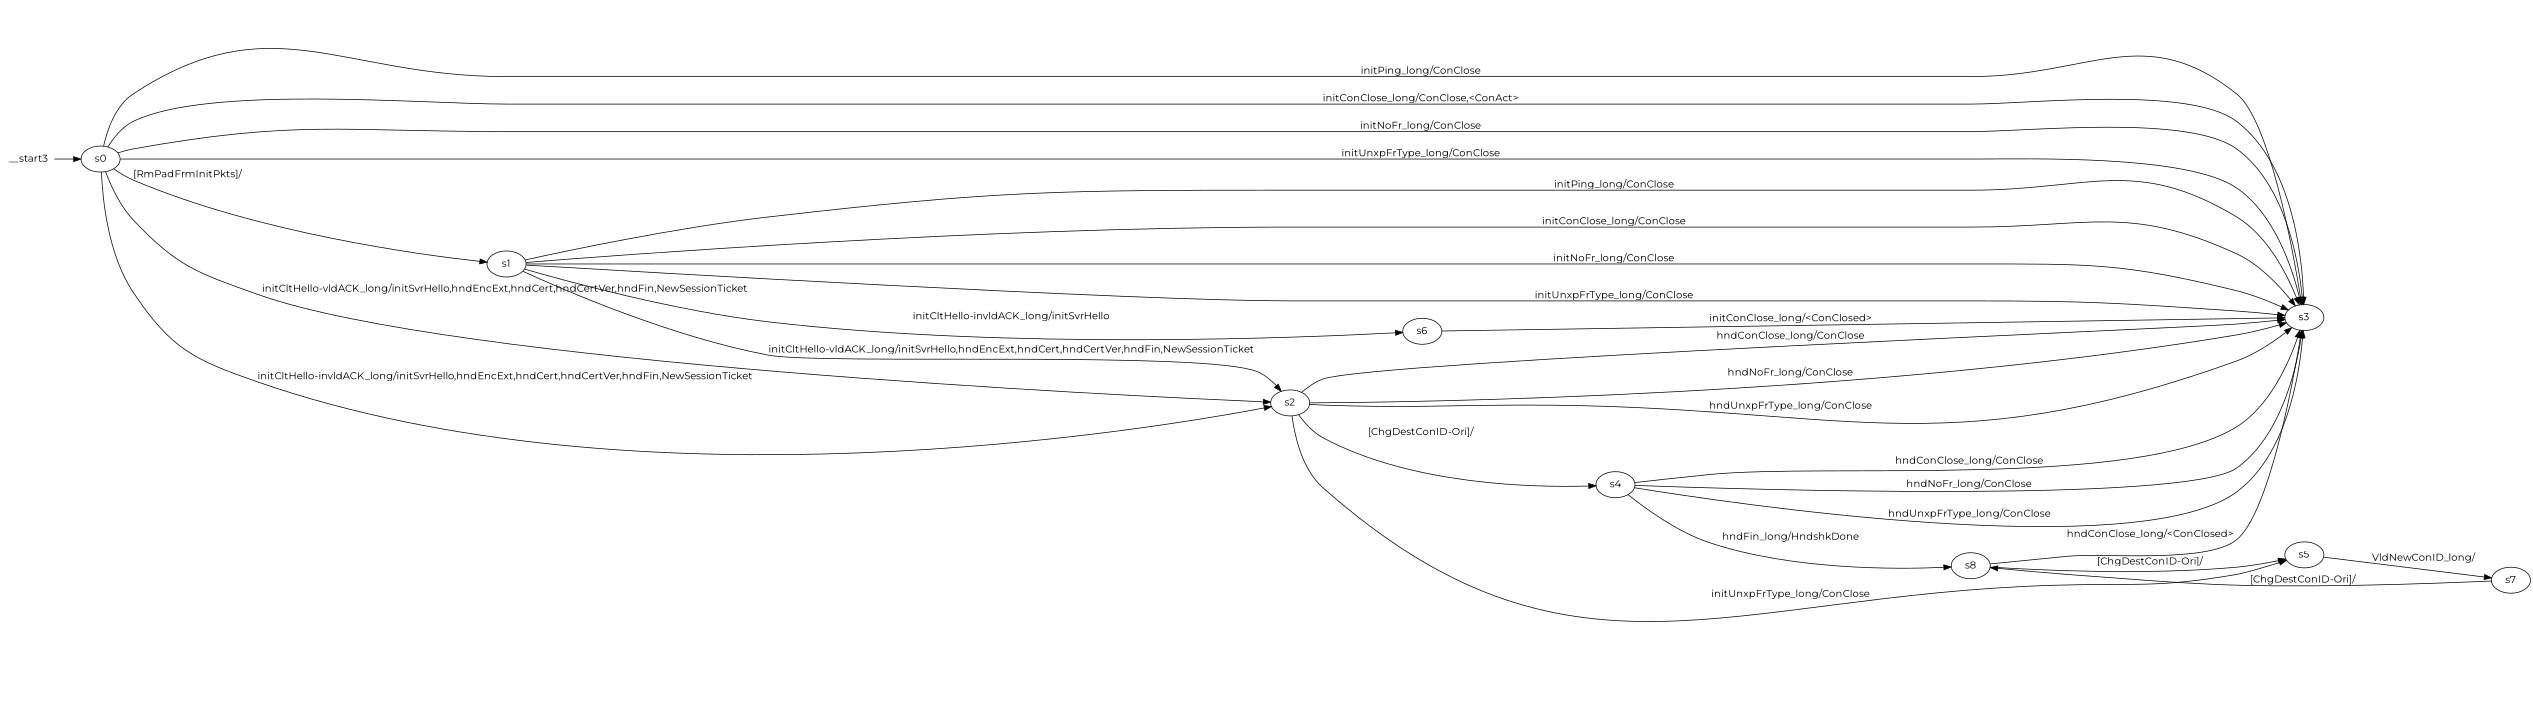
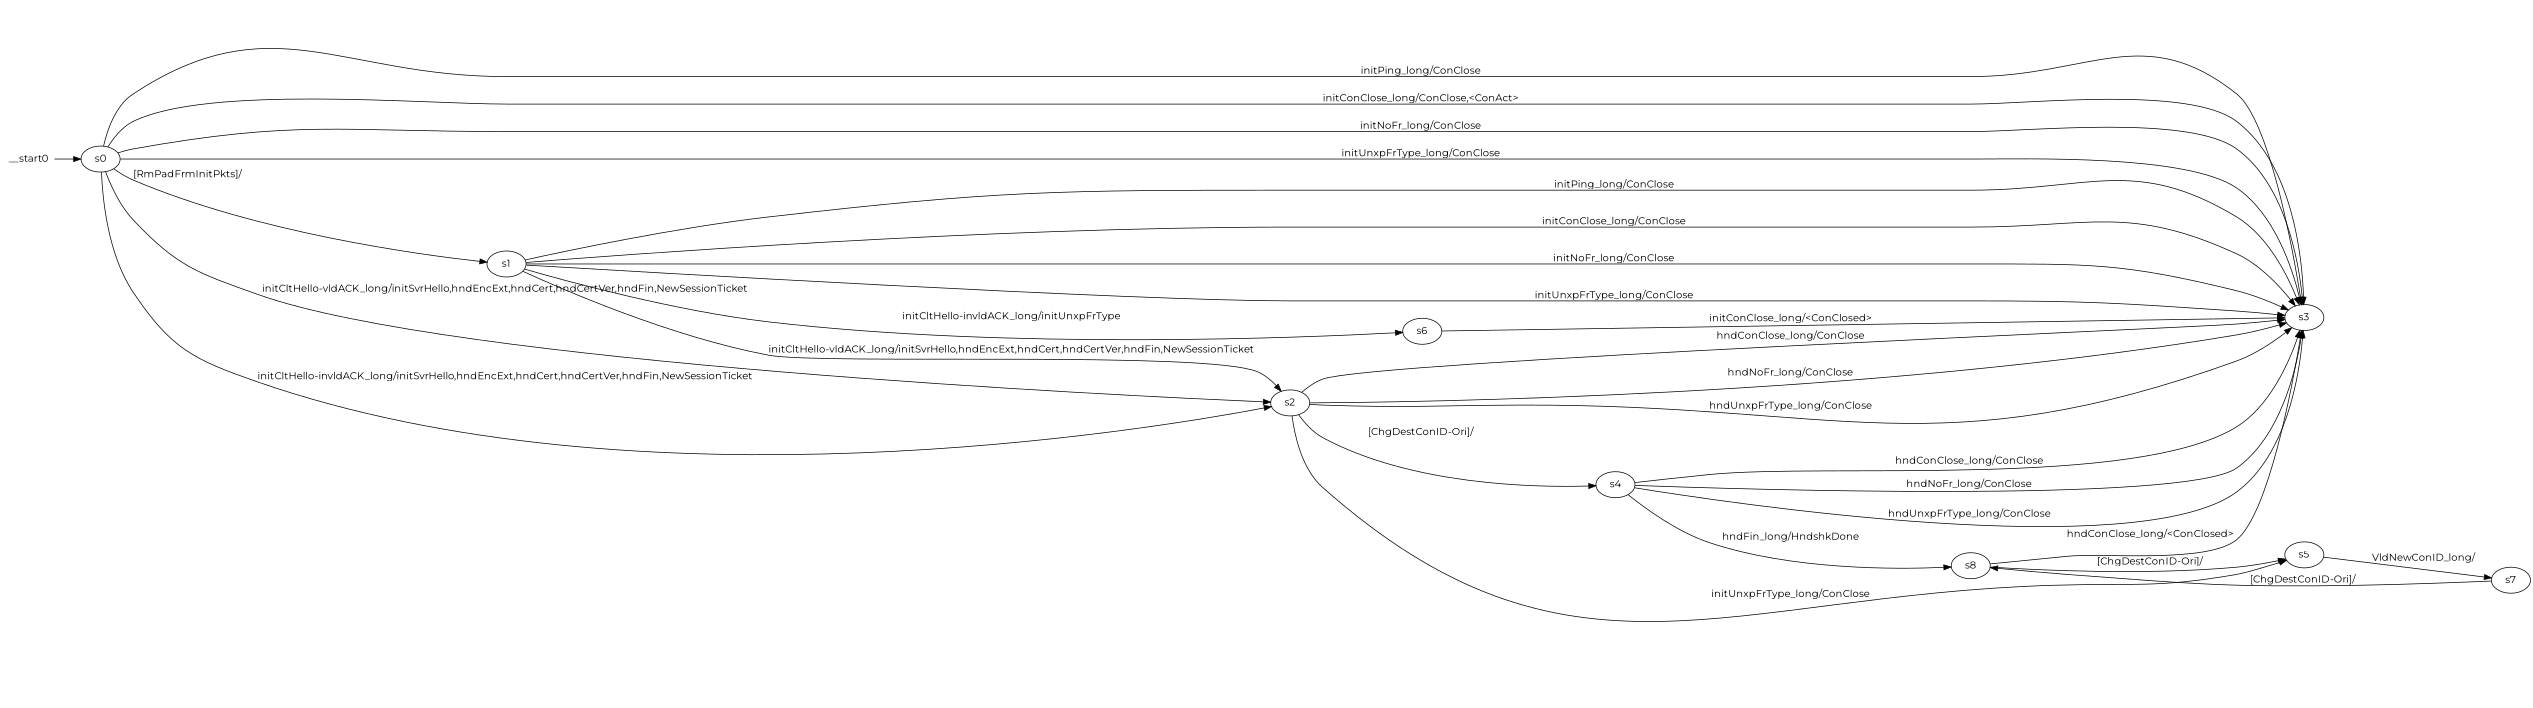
node "__start3": label "__start3" -> "__start0"
edge "s1" -> "s6": label "initCltHello-invldACK_long/initSvrHello " -> "initCltHello-invldACK_long/initUnxpFrType "
